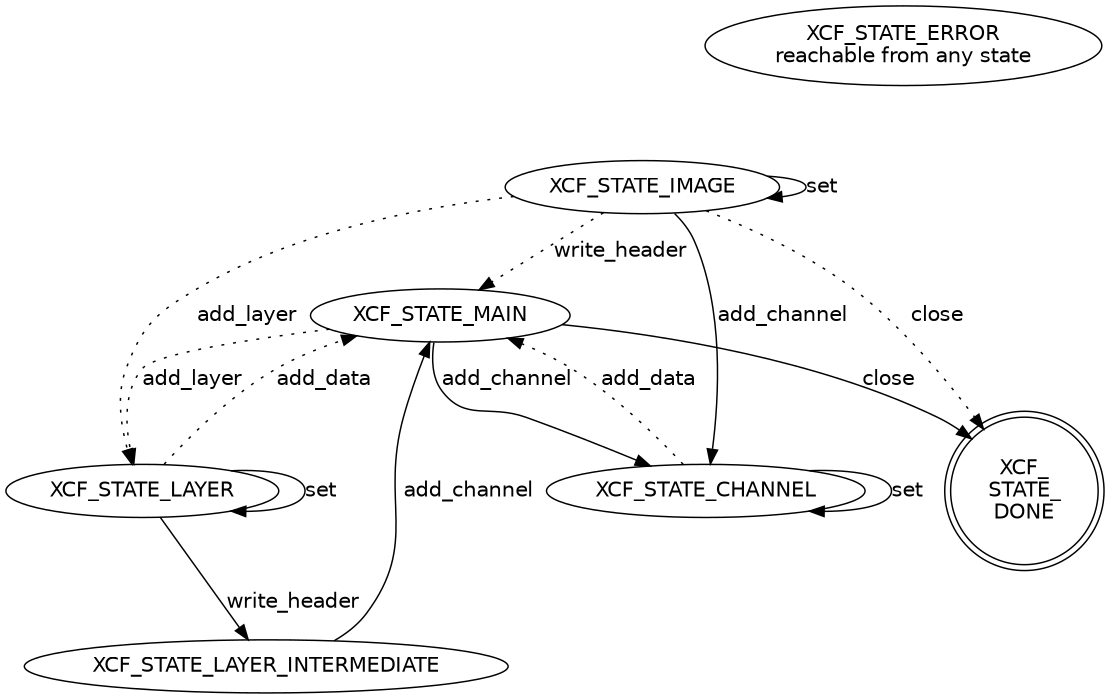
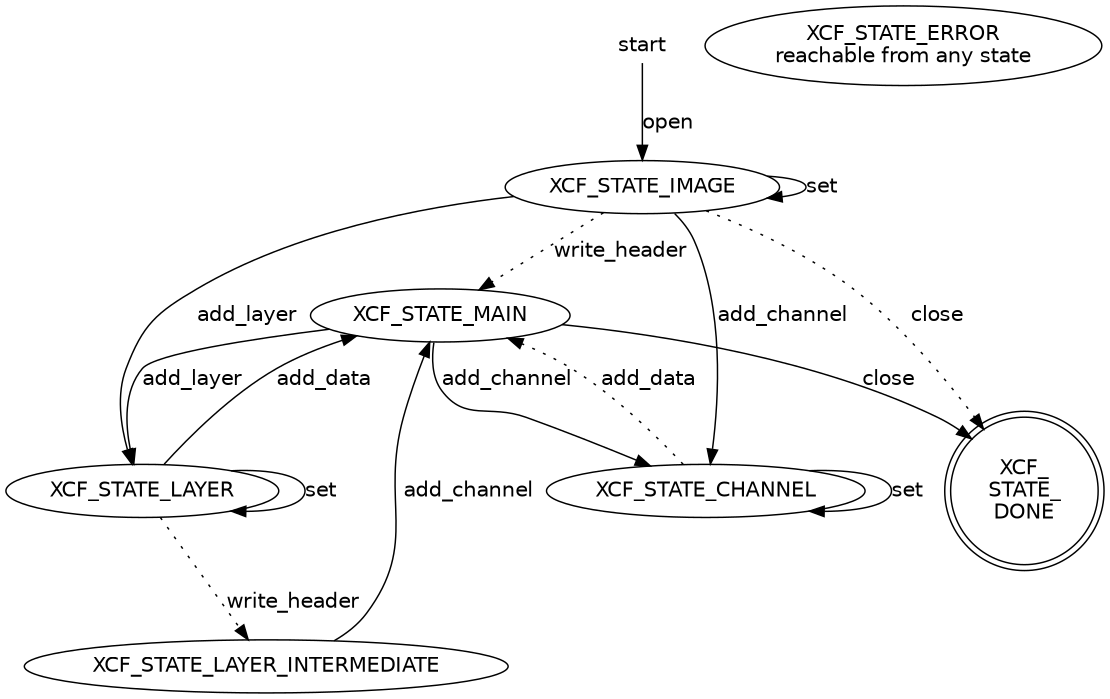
node "start": added
edge "XCF_STATE_IMAGE" -> "XCF_STATE_LAYER": style dotted -> solid
edge "XCF_STATE_MAIN" -> "XCF_STATE_LAYER": style dotted -> solid
edge "XCF_STATE_LAYER" -> "XCF_STATE_MAIN": style dotted -> solid
edge "XCF_STATE_LAYER" -> "XCF_STATE_LAYER_INTERMEDIATE": style solid -> dotted
